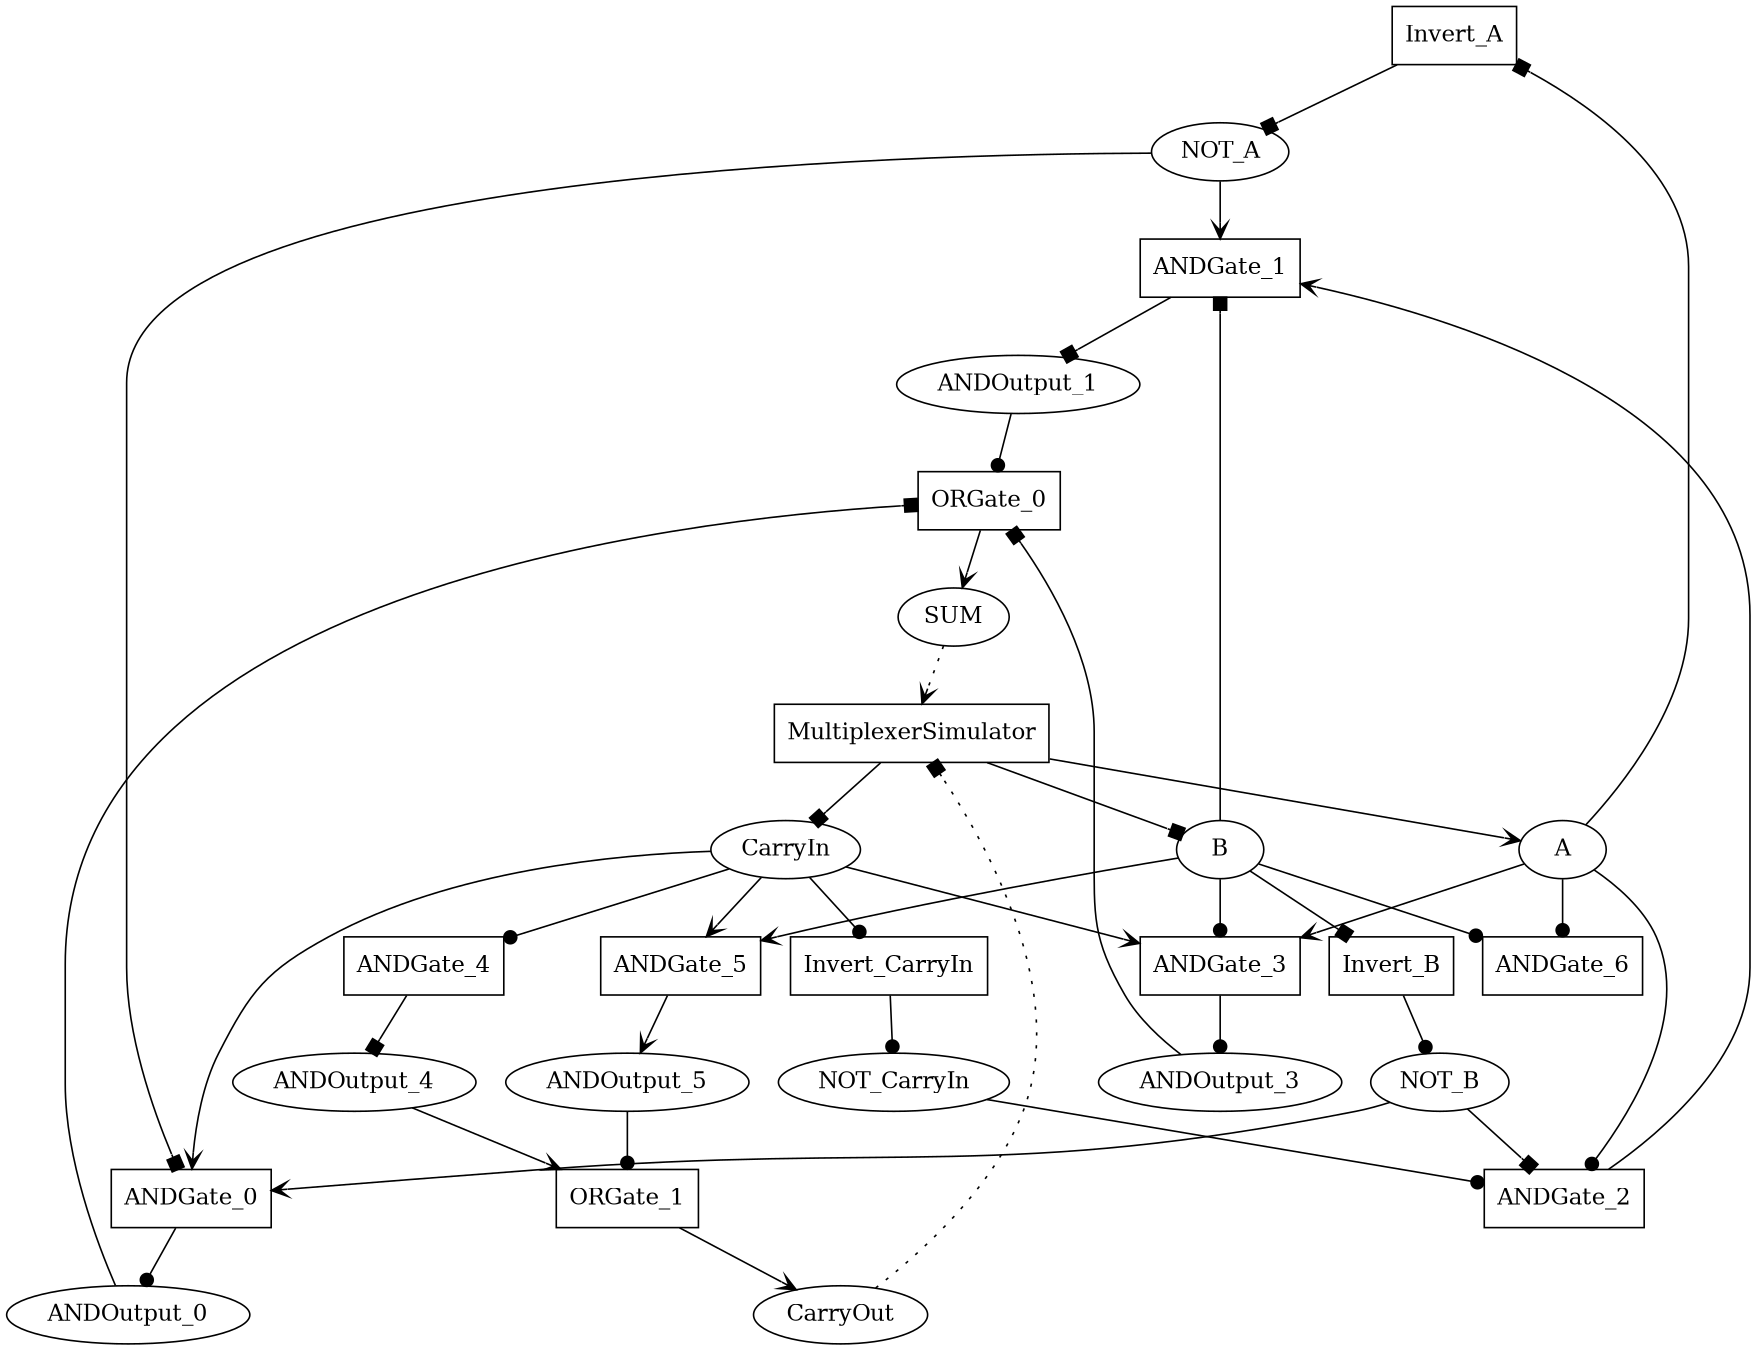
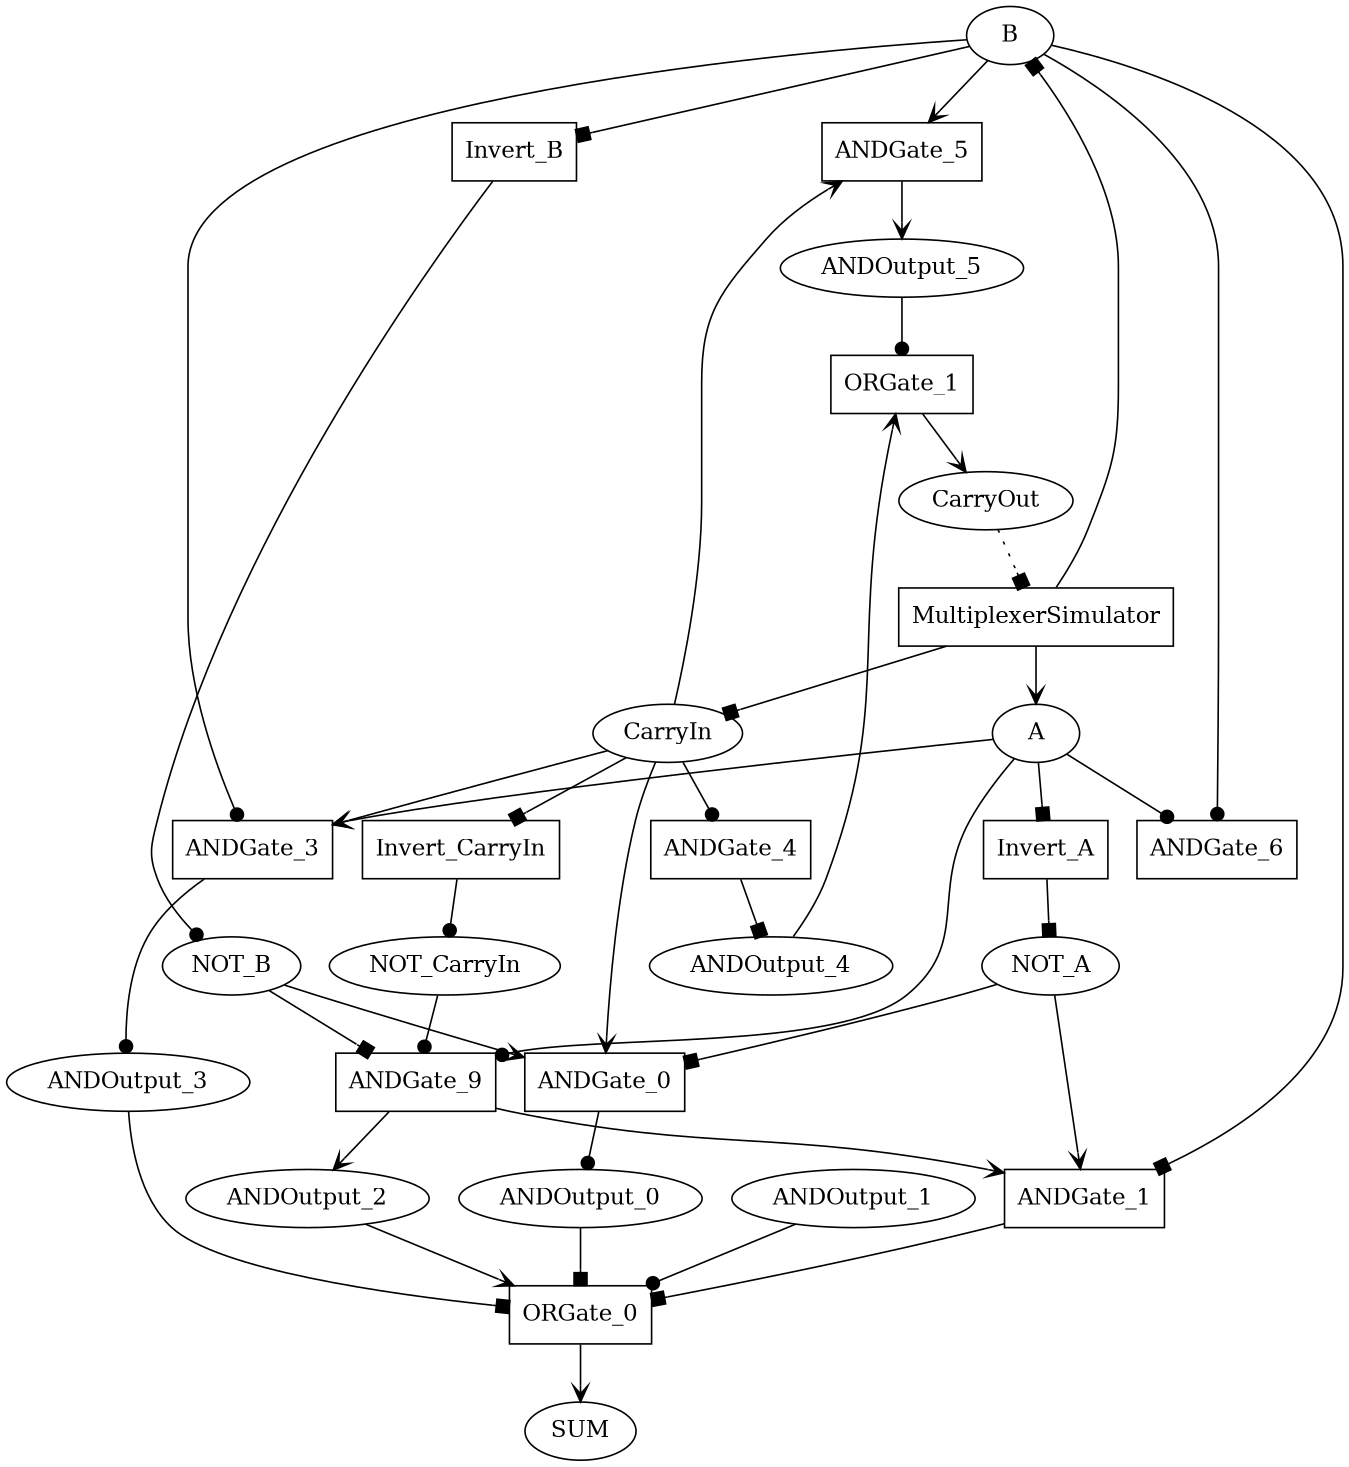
edge "ANDGate_1" -> "ANDOutput_1": now "ANDGate_1" -> "ORGate_0"
edge "SUM" -> "MultiplexerSimulator": removed
edge "CarryIn" -> "Invert_CarryIn": arrowhead dot -> box
node "ANDOutput_2": added
node "ANDGate_2": label "ANDGate_2" -> "ANDGate_9"
